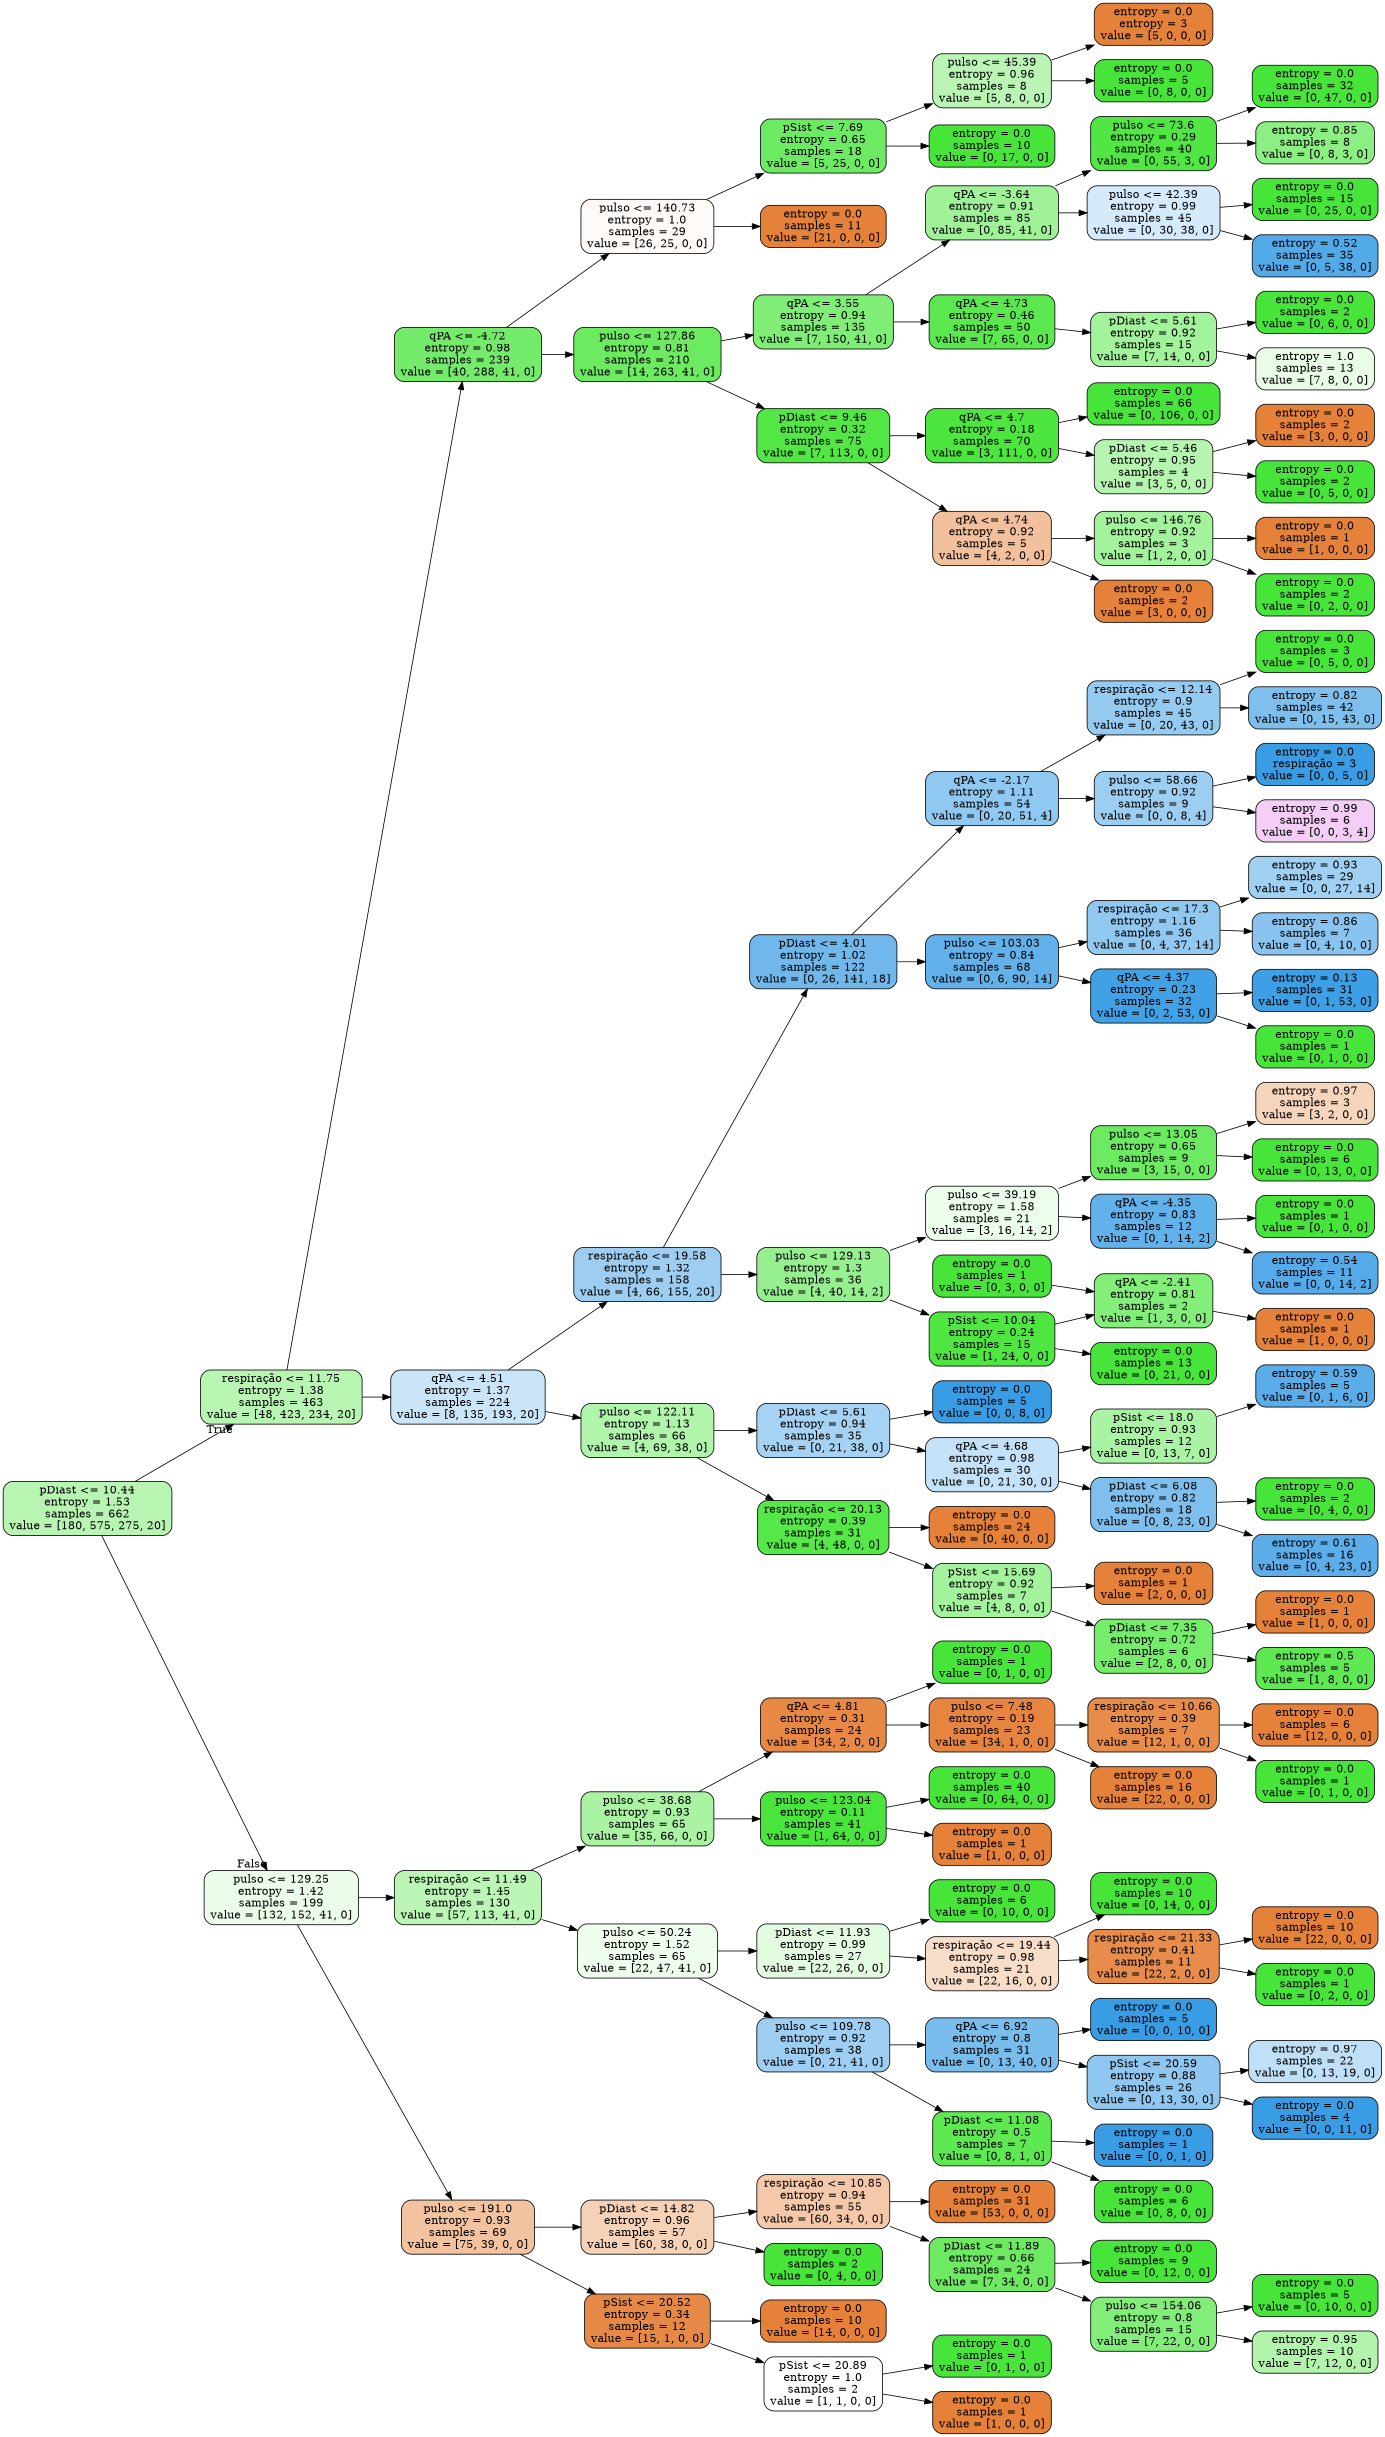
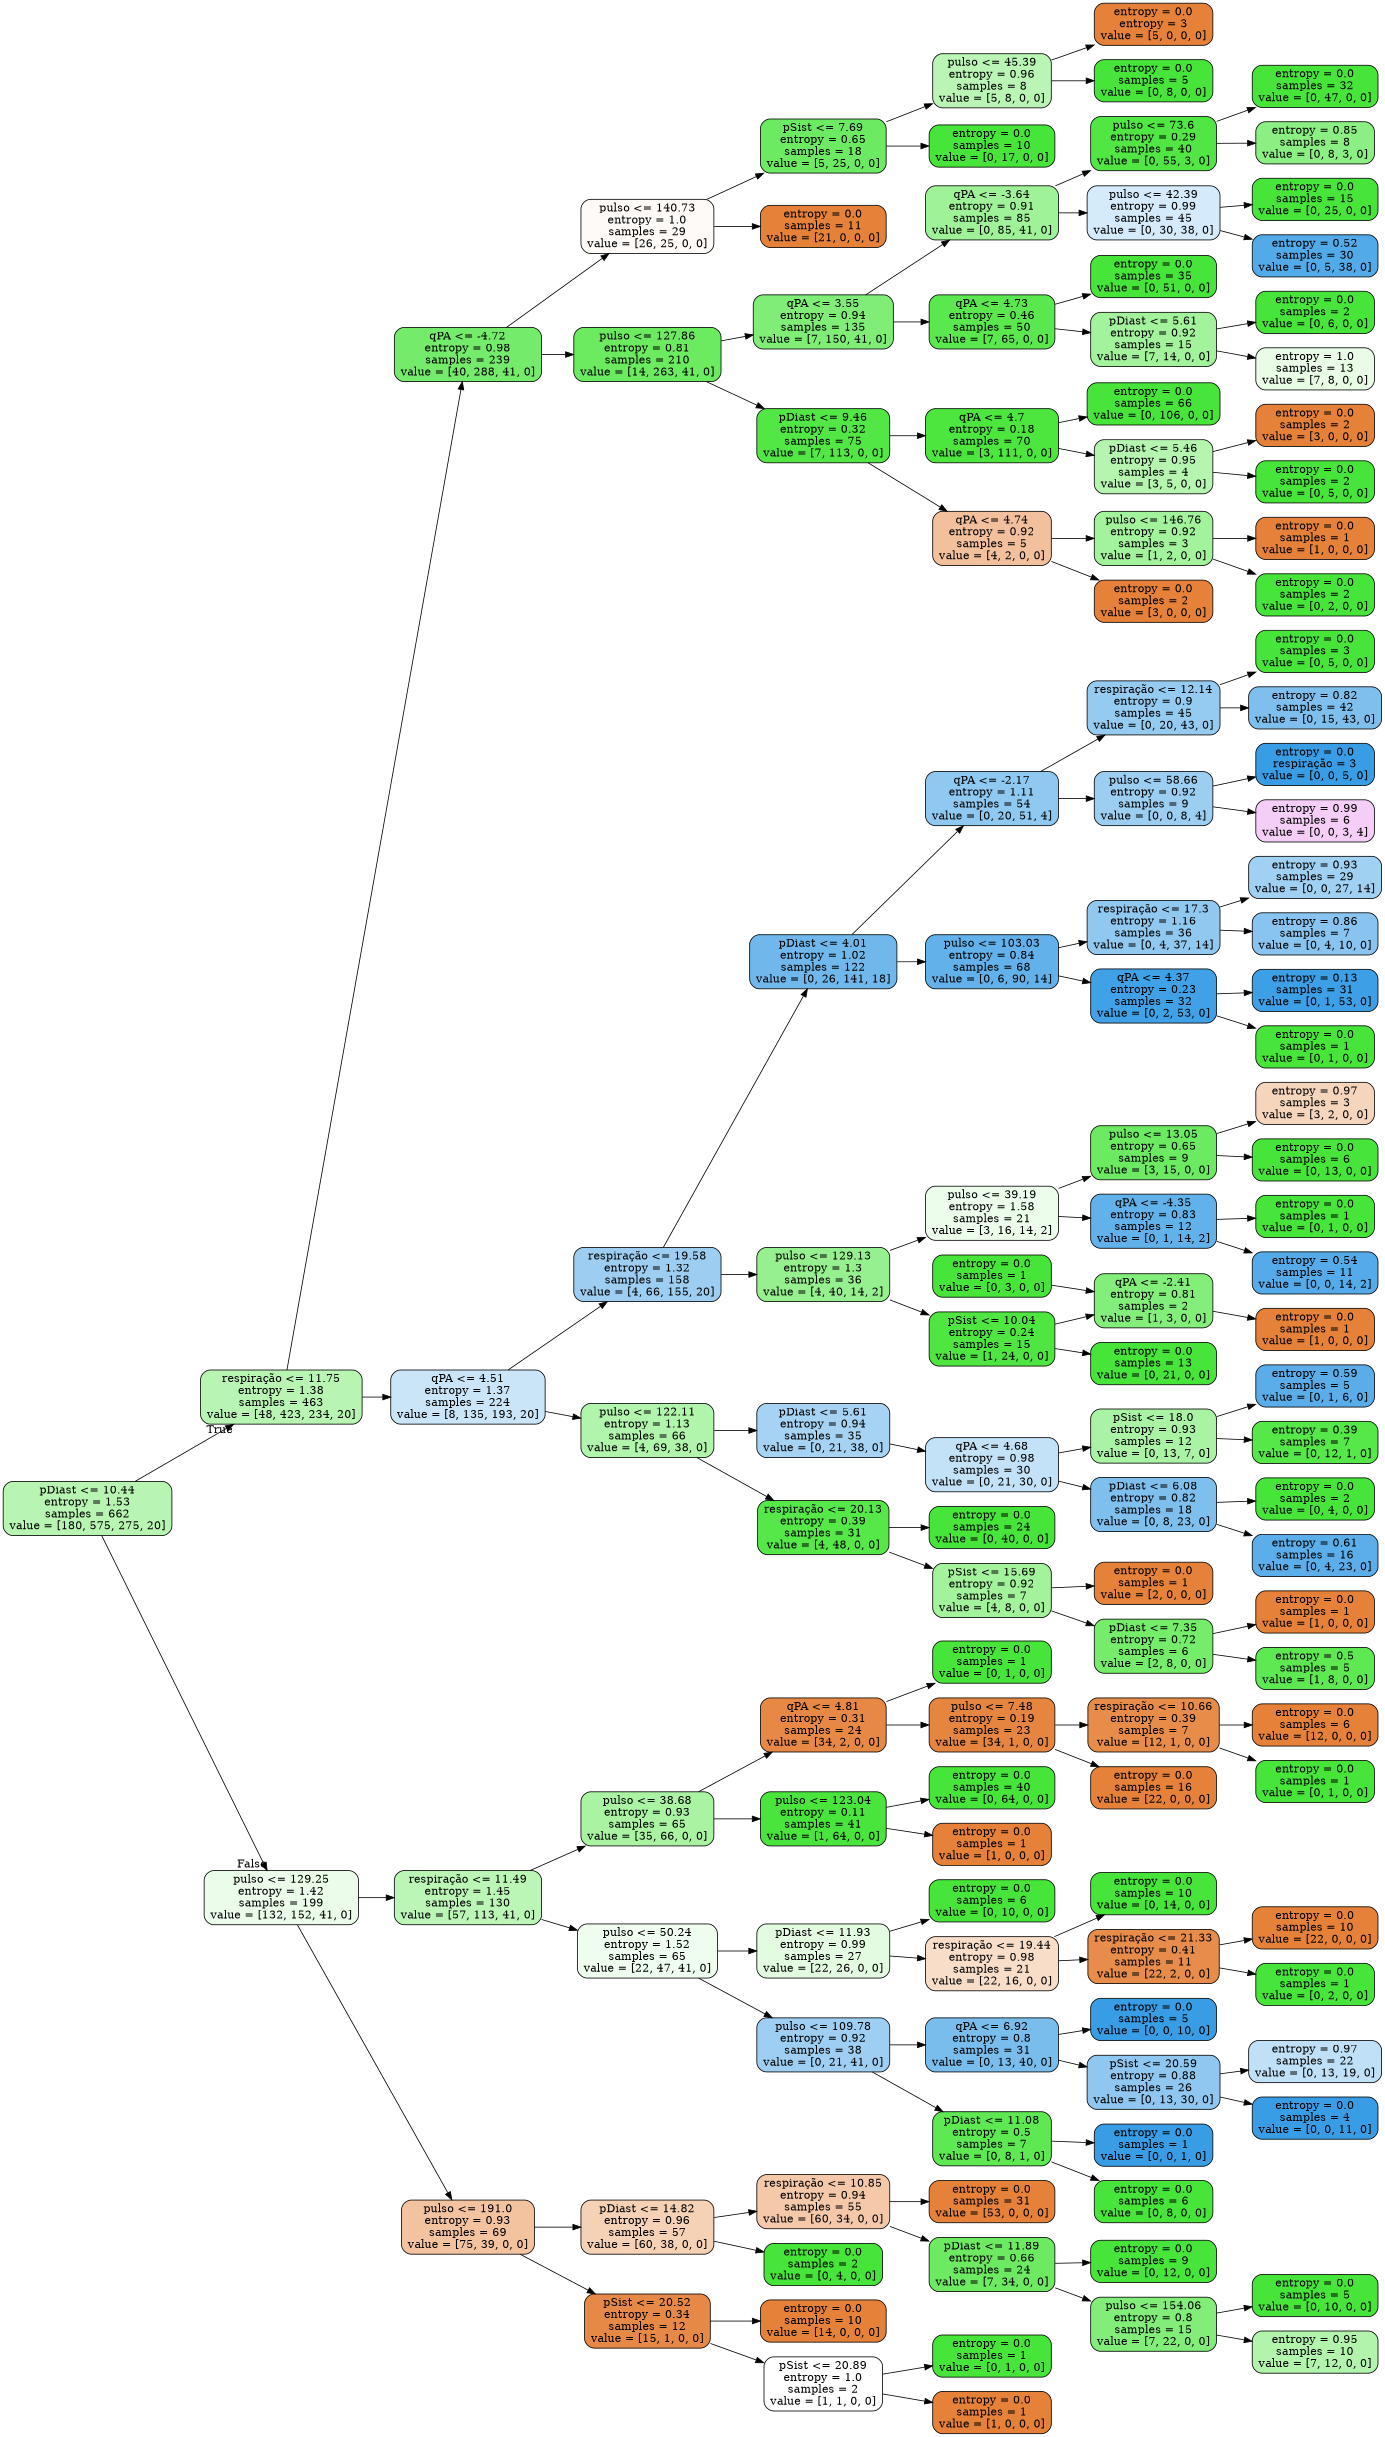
node "entropy = 0.52 samples = 35 value = [0, 5, 38, 0]": label "entropy = 0.52 samples = 35 value = [0, 5, 38, 0]" -> "entropy = 0.52 samples = 30 value = [0, 5, 38, 0]"
node "entropy = 0.0 samples = 35 value = [0, 51, 0, 0]": added
node "entropy = 0.0 samples = 5 value = [0, 0, 8, 0]": removed
node "entropy = 0.39 samples = 7 value = [0, 12, 1, 0]": added
node "entropy = 0.0 samples = 24 value = [0, 40, 0, 0]": fillcolor #e58139 -> #47e539
